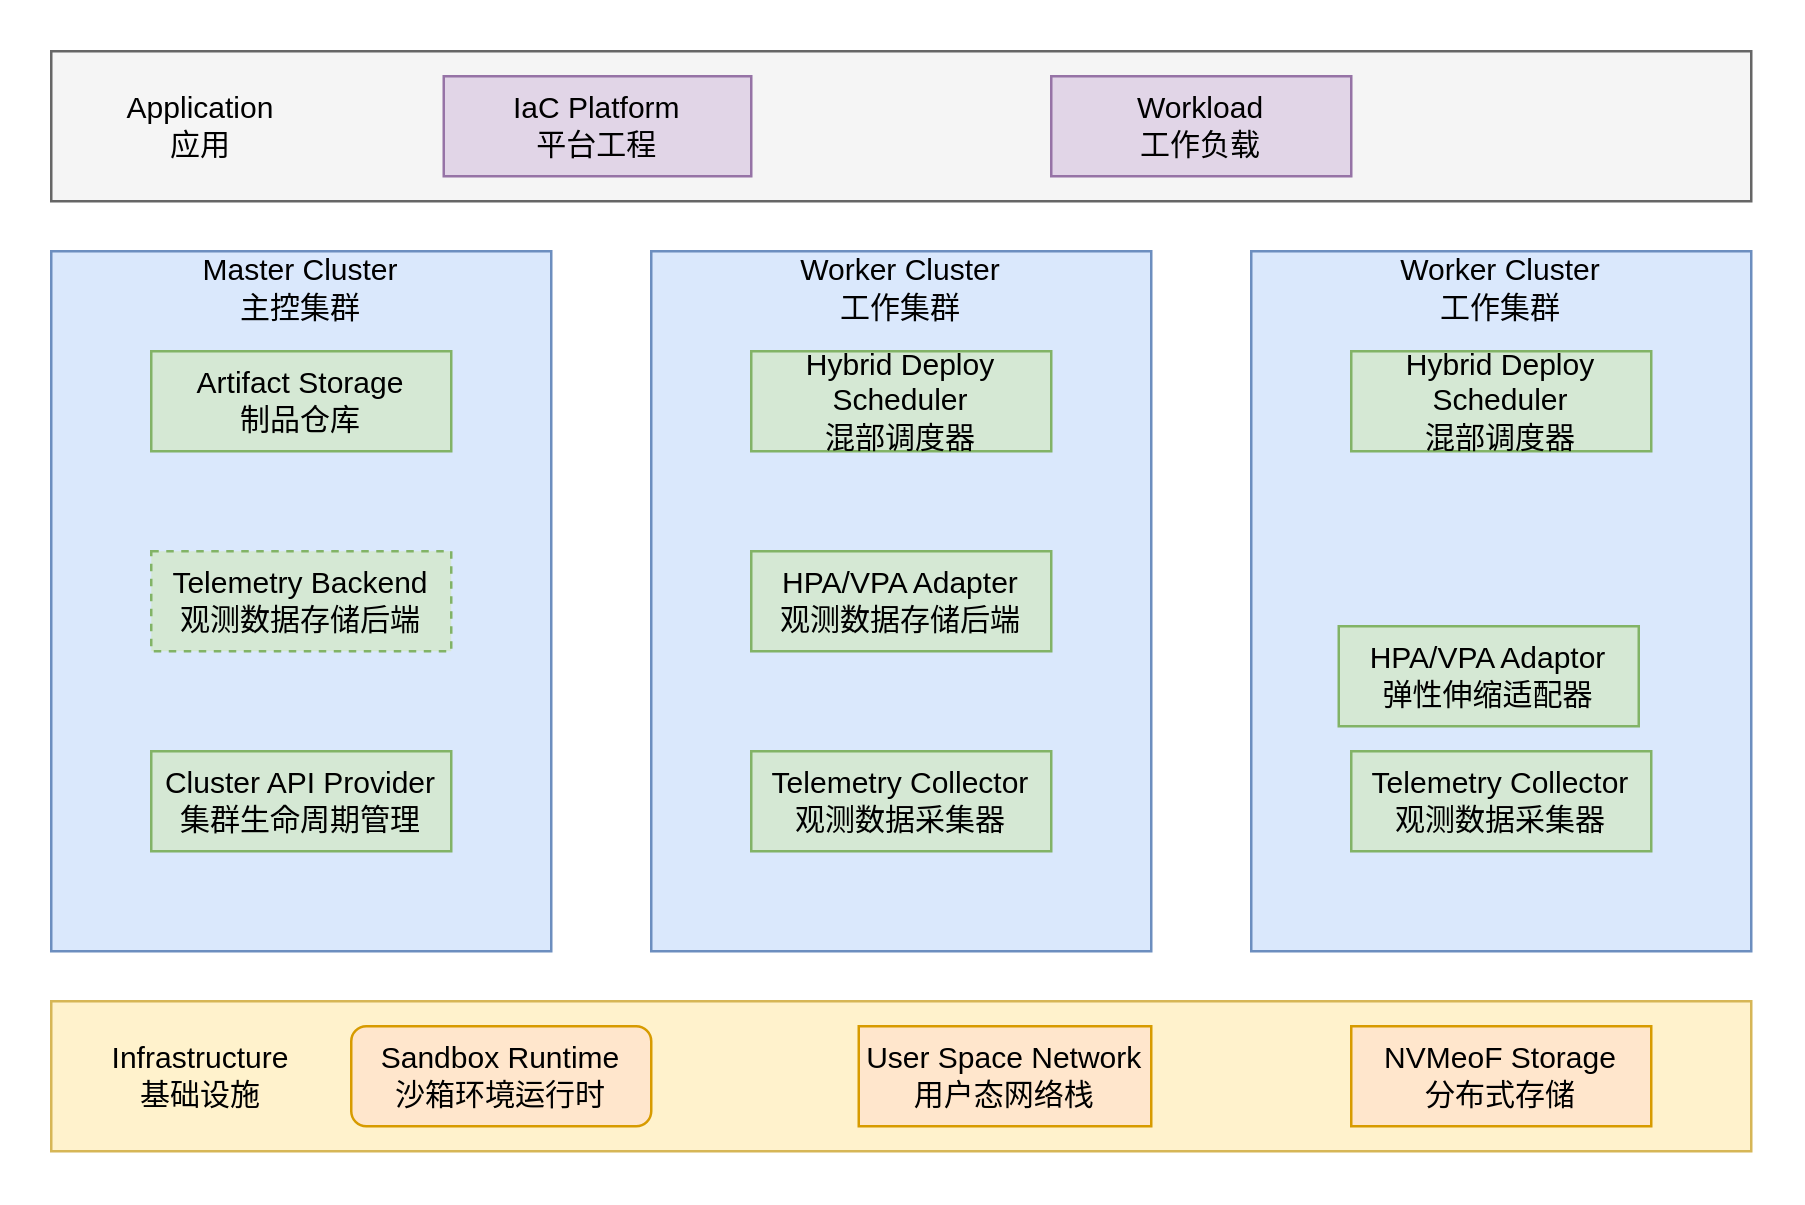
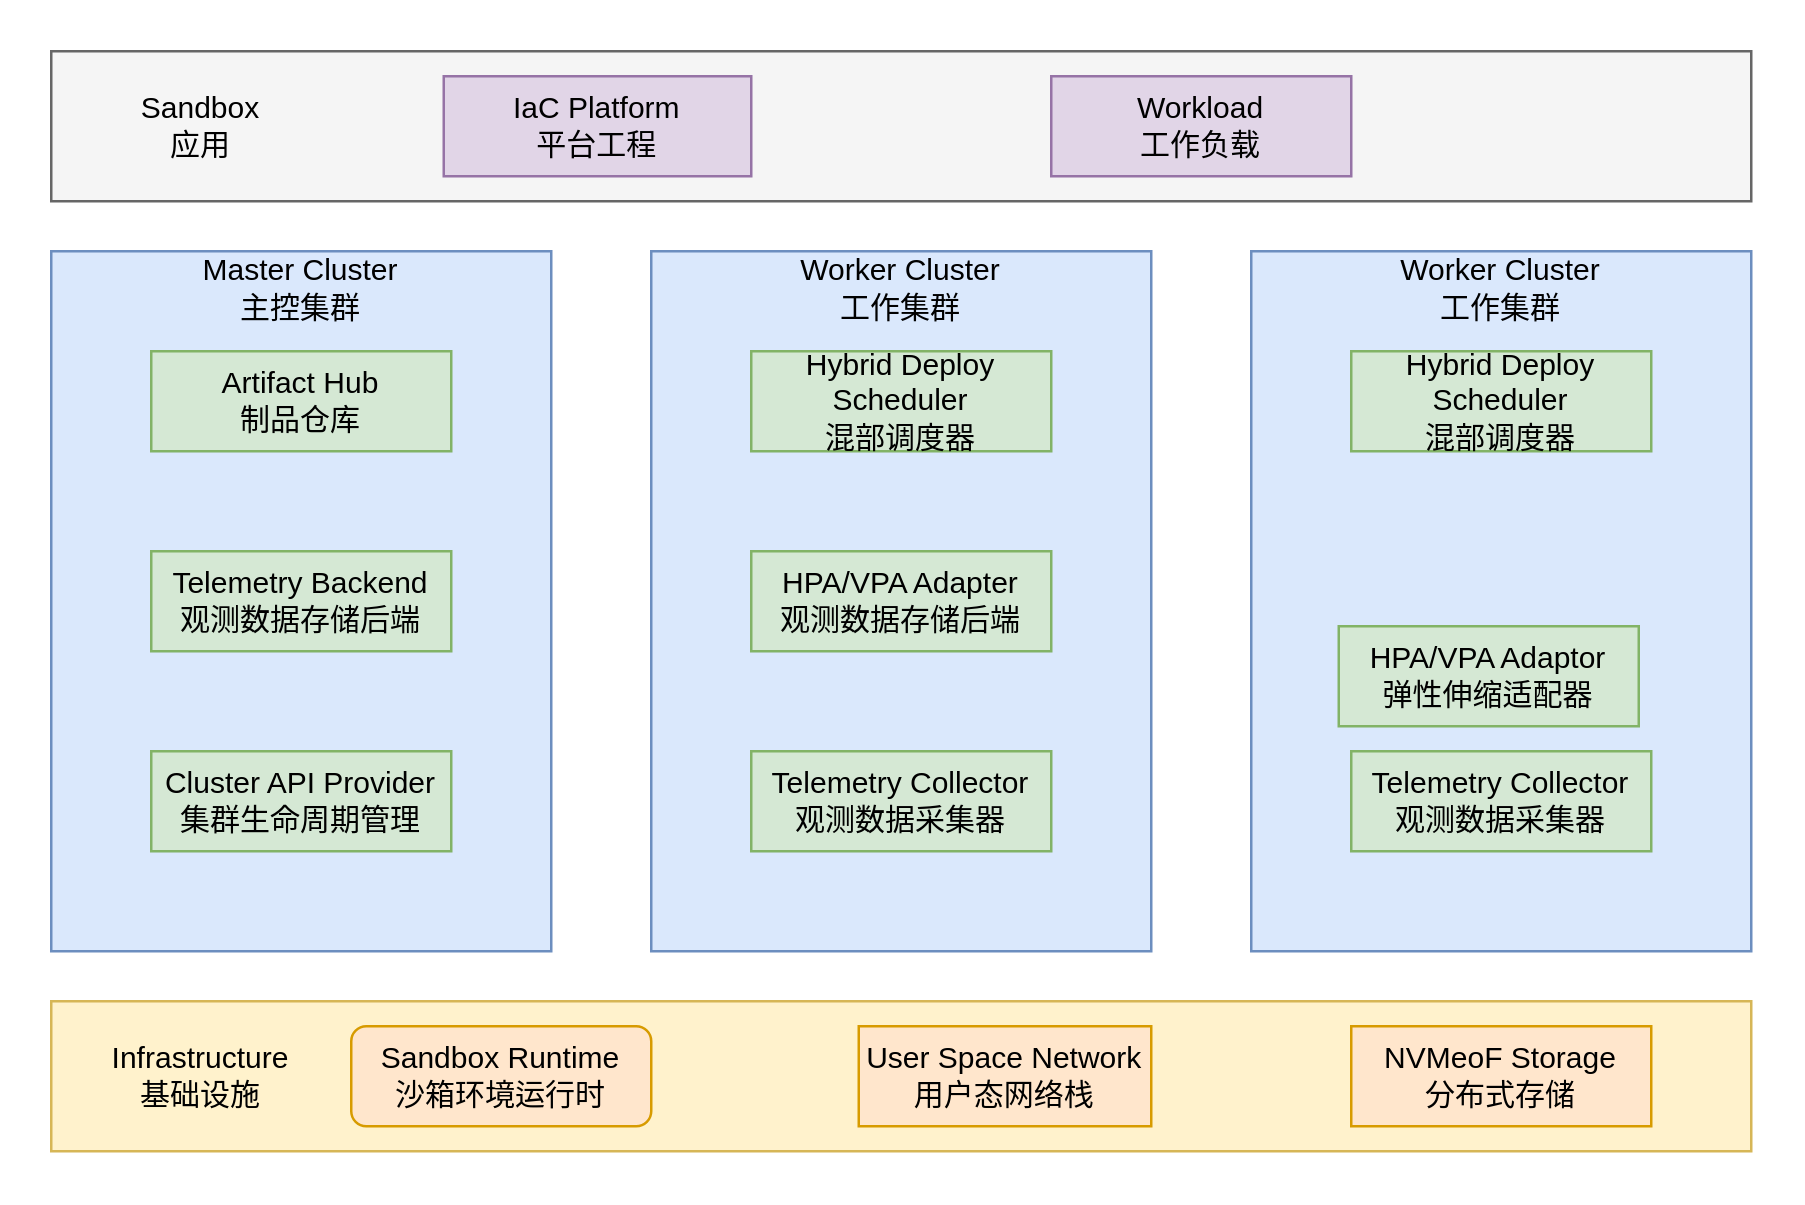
node "Application 应用": label "Application 应用" -> "Sandbox 应用"
node "Artifact Storage 制品仓库": label "Artifact Storage 制品仓库" -> "Artifact Hub 制品仓库"
node "Telemetry Backend 观测数据存储后端": style dashed -> solid
